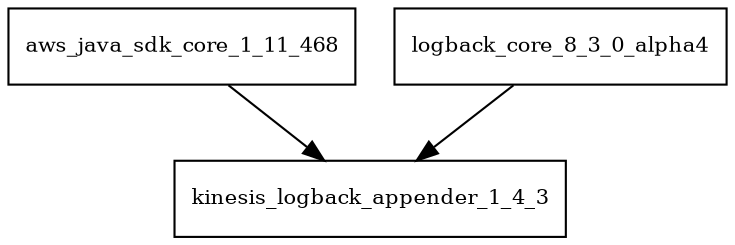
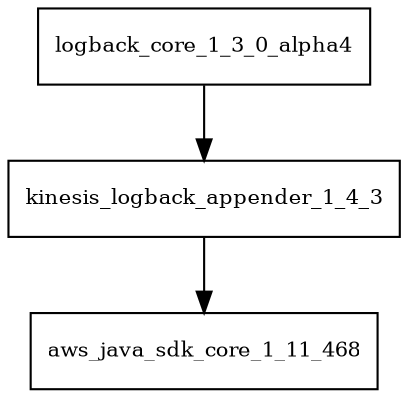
node "logback_core_8_3_0_alpha4": label "logback_core_8_3_0_alpha4" -> "logback_core_1_3_0_alpha4"
edge "aws_java_sdk_core_1_11_468" -> "kinesis_logback_appender_1_4_3": reversed
